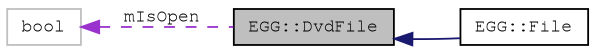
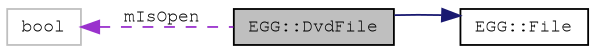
edge "EGG::File" -> "EGG::DvdFile": reversed
